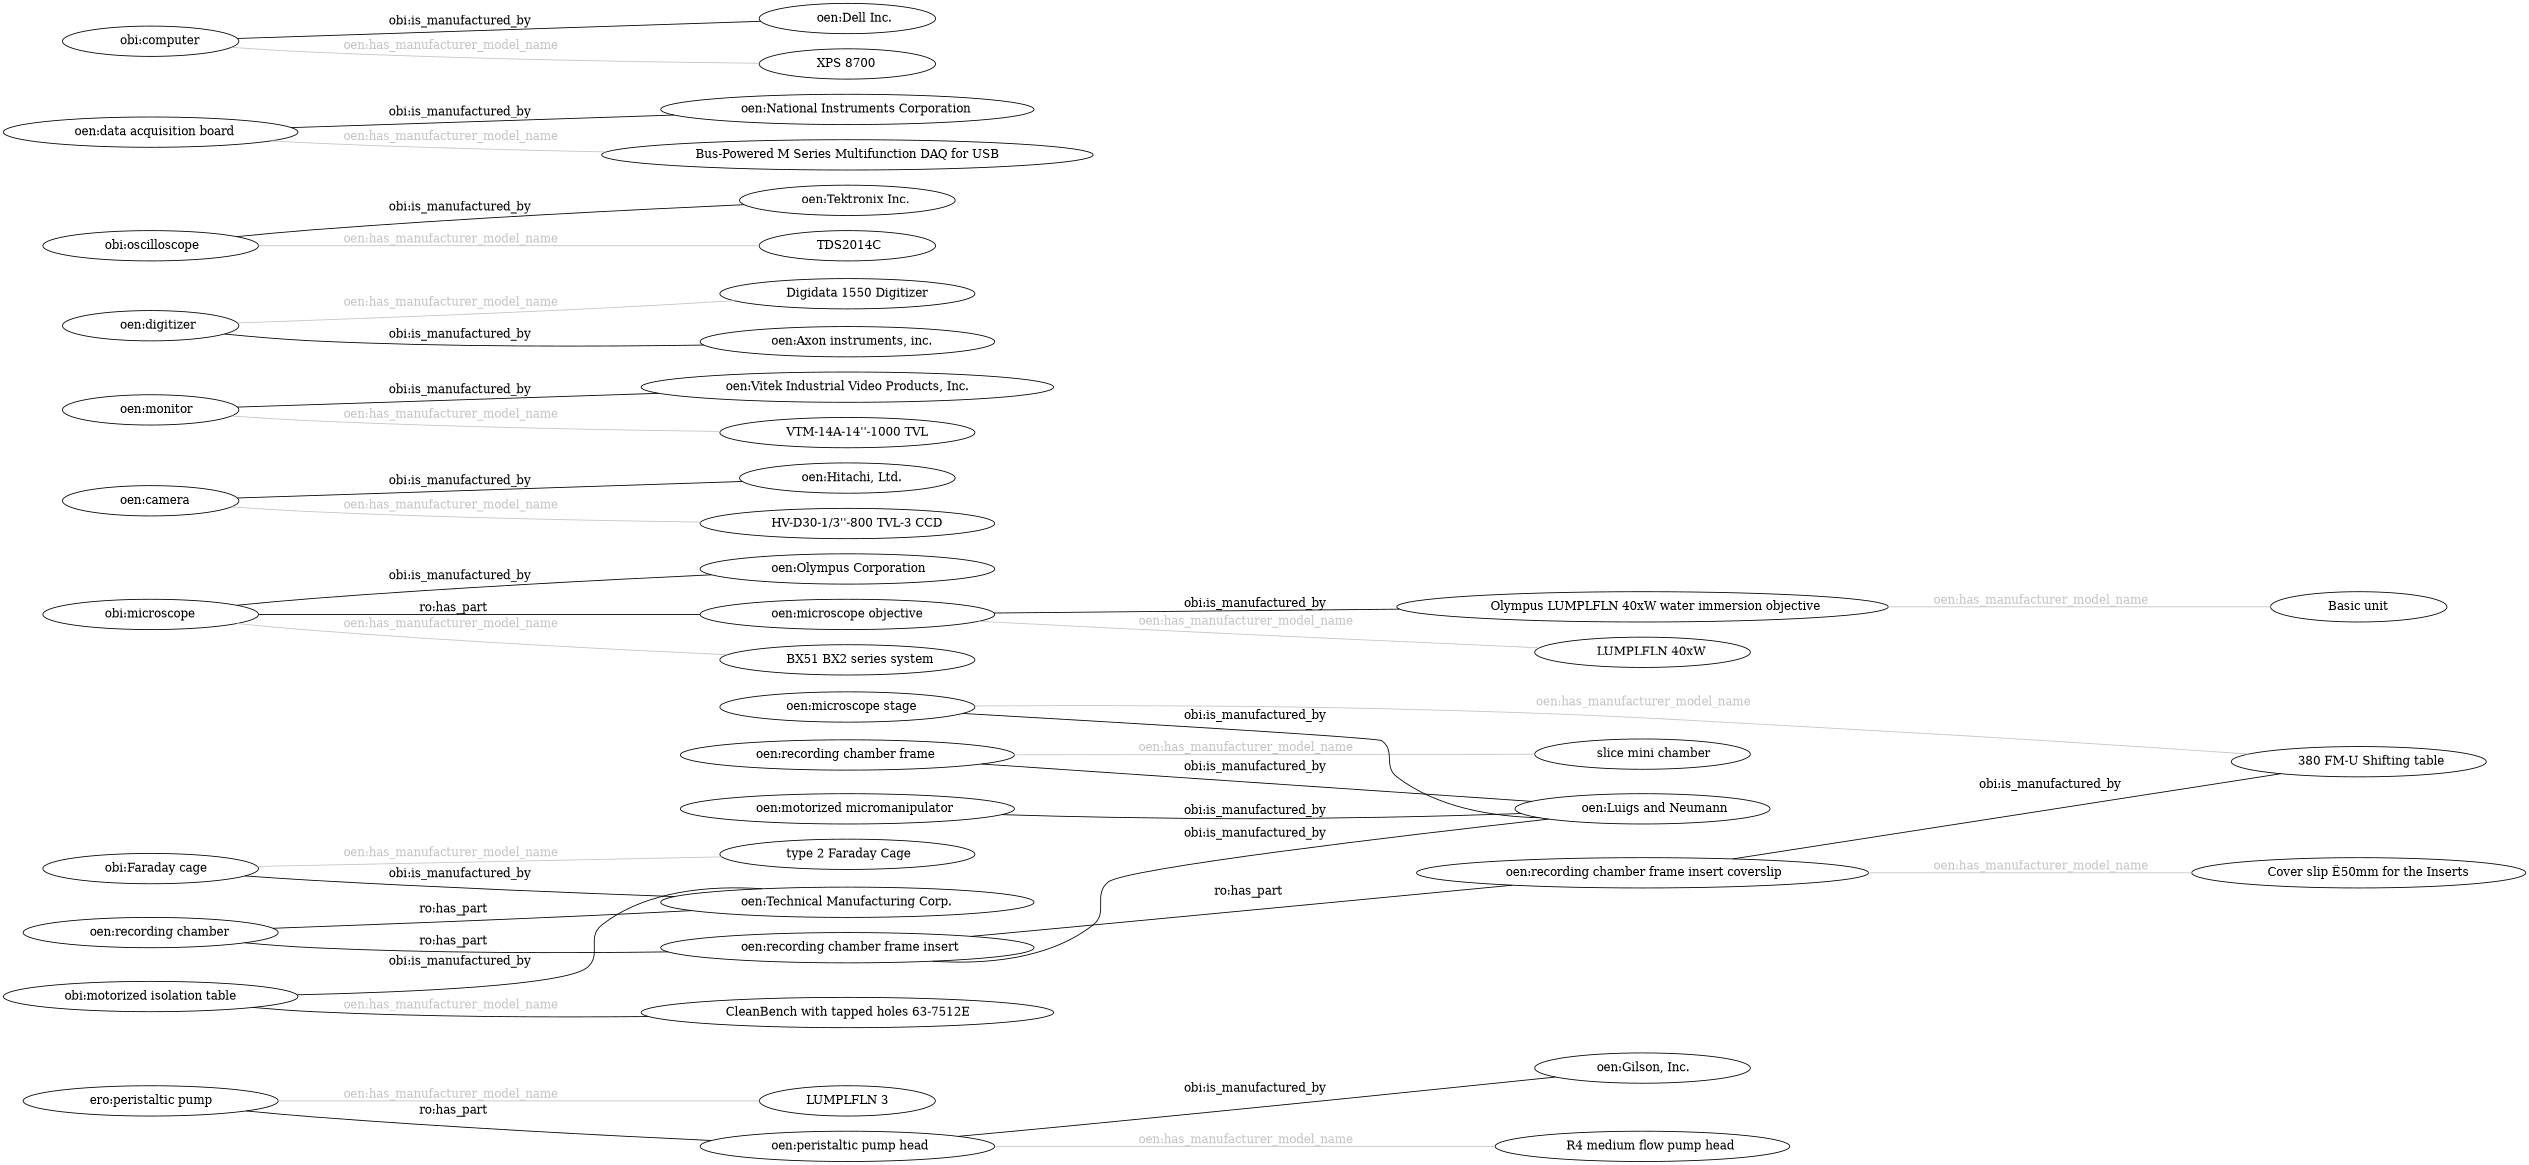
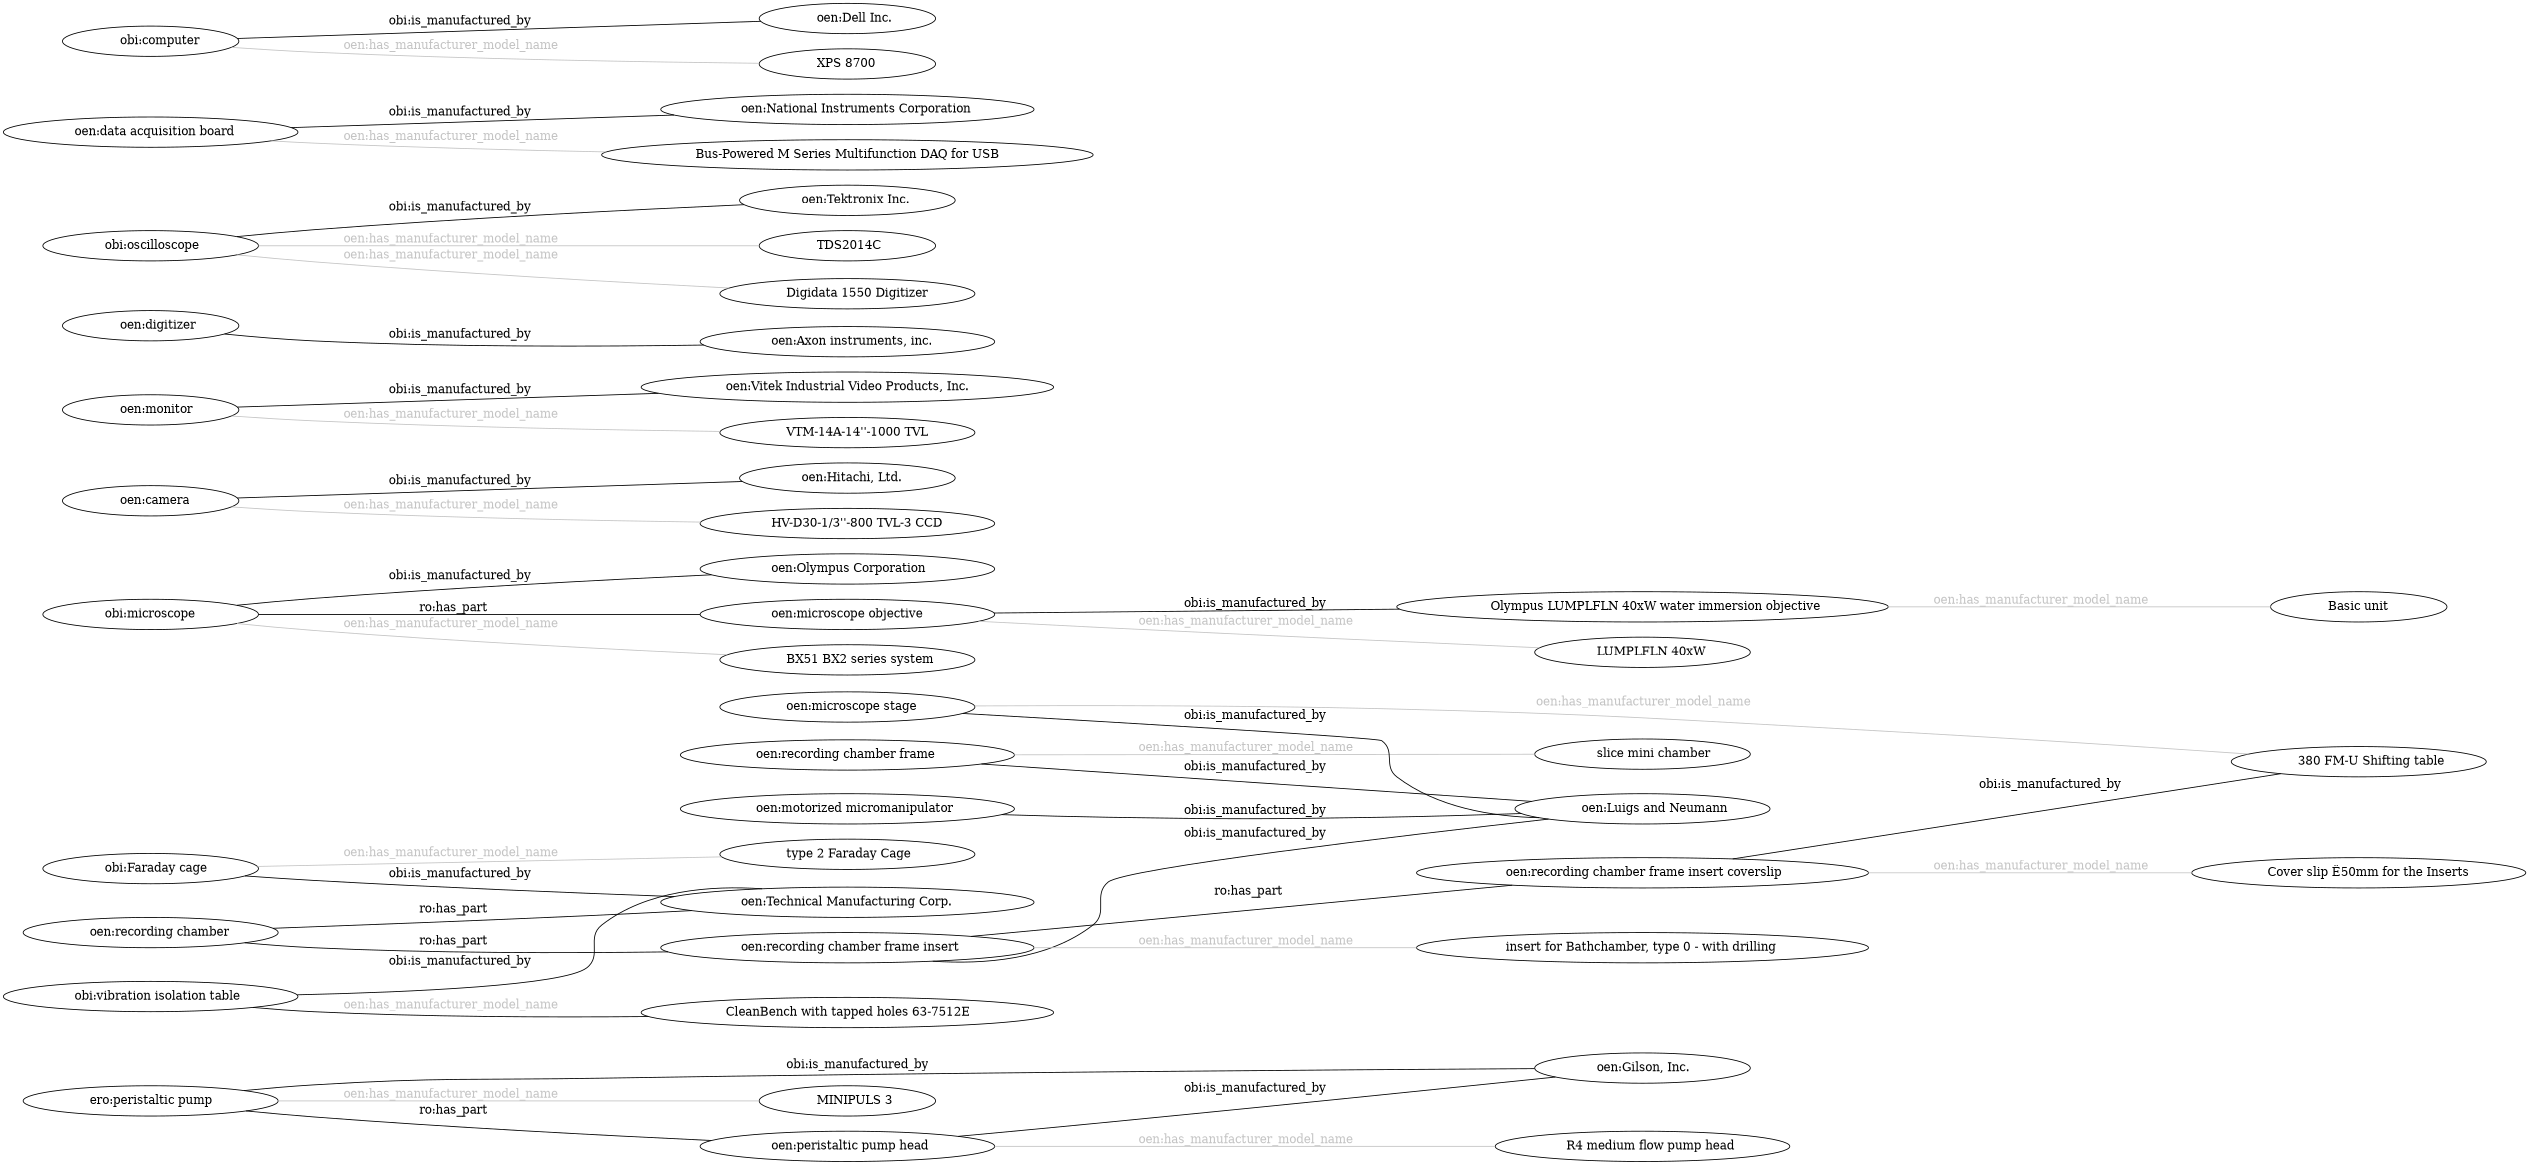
edge "Digidata 1550 Digitizer" -- "oen:digitizer": now "Digidata 1550 Digitizer" -- "obi:oscilloscope"
node "insert for Bathchamber, type 0 - with drilling": added
node "obi:motorized isolation table": label "obi:motorized isolation table" -> "obi:vibration isolation table"
edge "oen:Gilson, Inc." -- "ero:peristaltic pump": added, label "obi:is_manufactured_by"
node "LUMPLFLN 3": label "LUMPLFLN 3" -> "MINIPULS 3"
